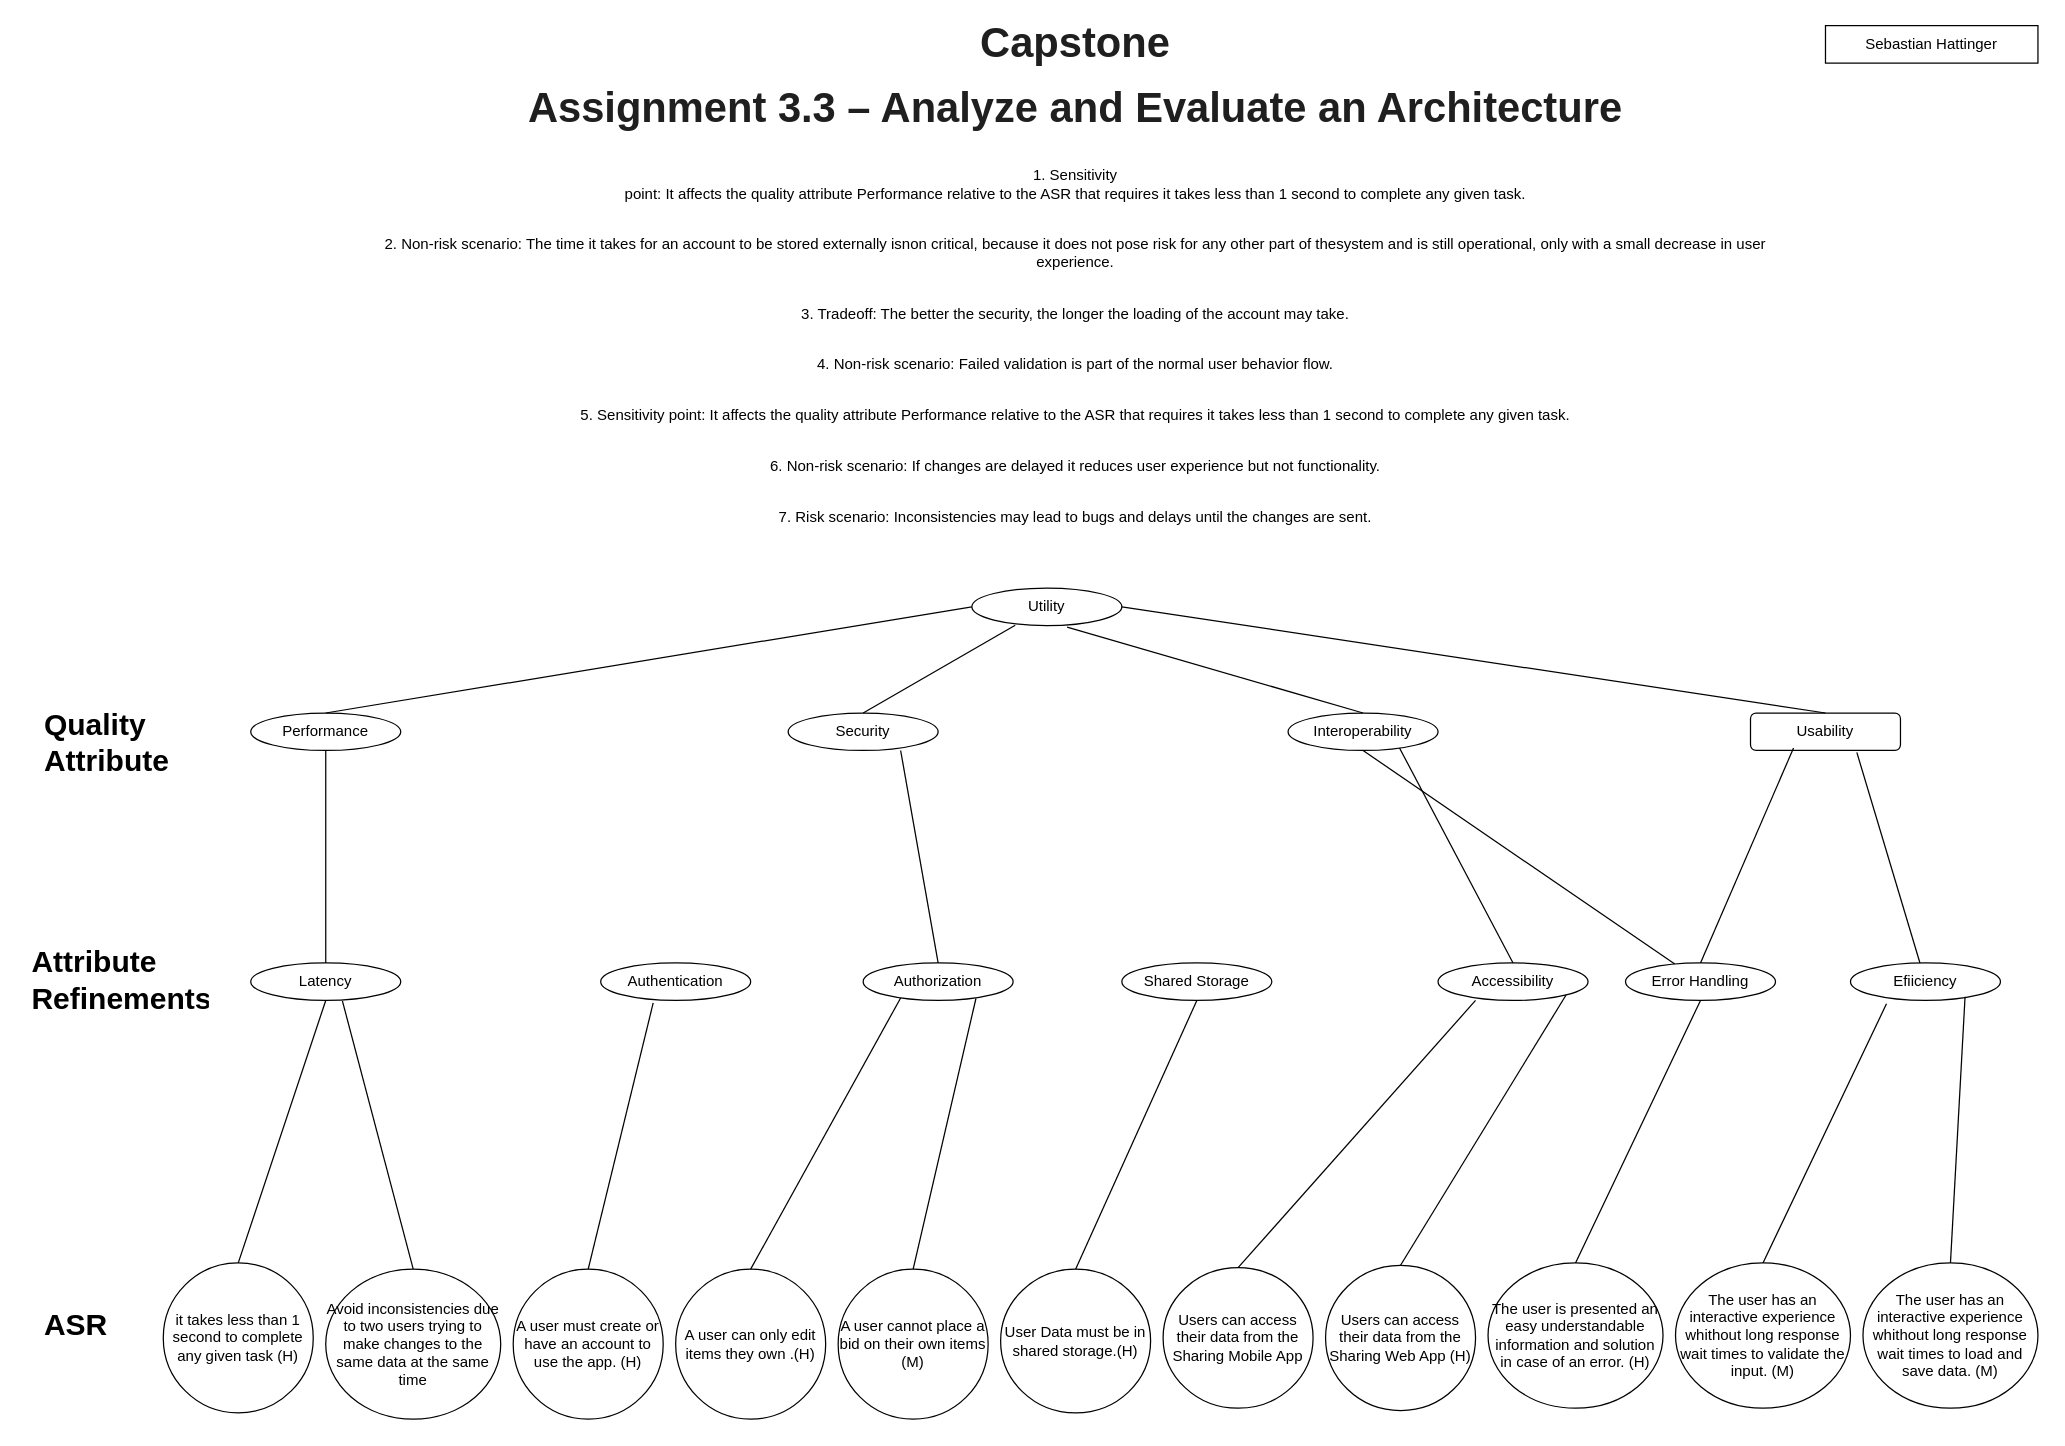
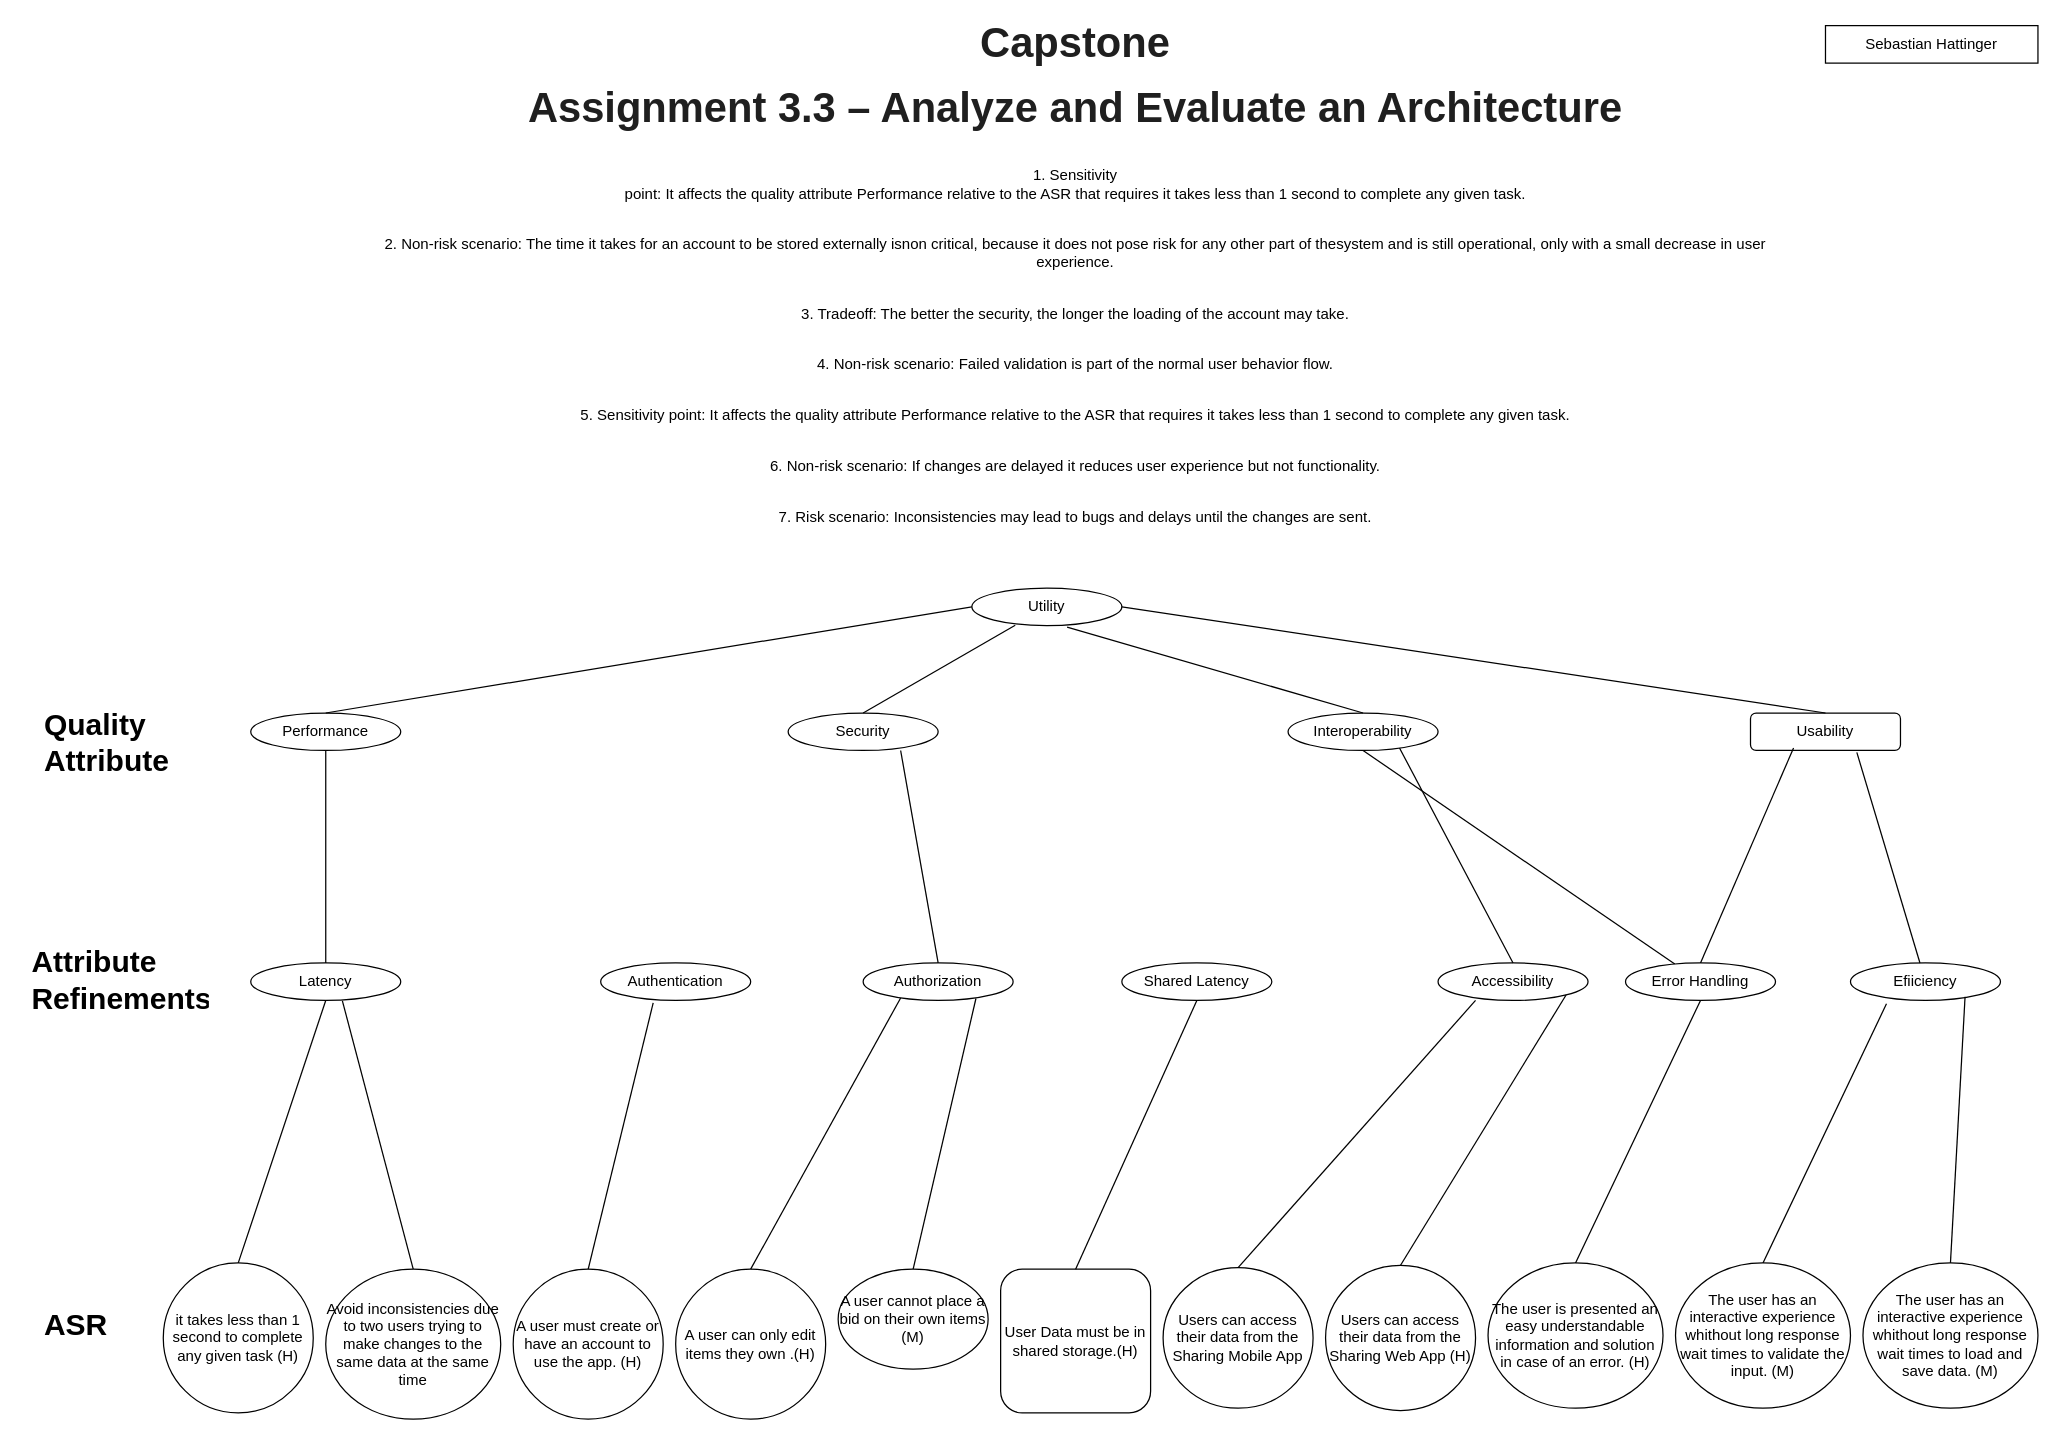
node "Shared Storage": label "Shared Storage" -> "Shared Latency"
node "User Data must be in shared storage.(H)": shape ellipse -> rounded rectangle
node "A user cannot place a bid on their own items (M)": size 150x150 -> 150x100
